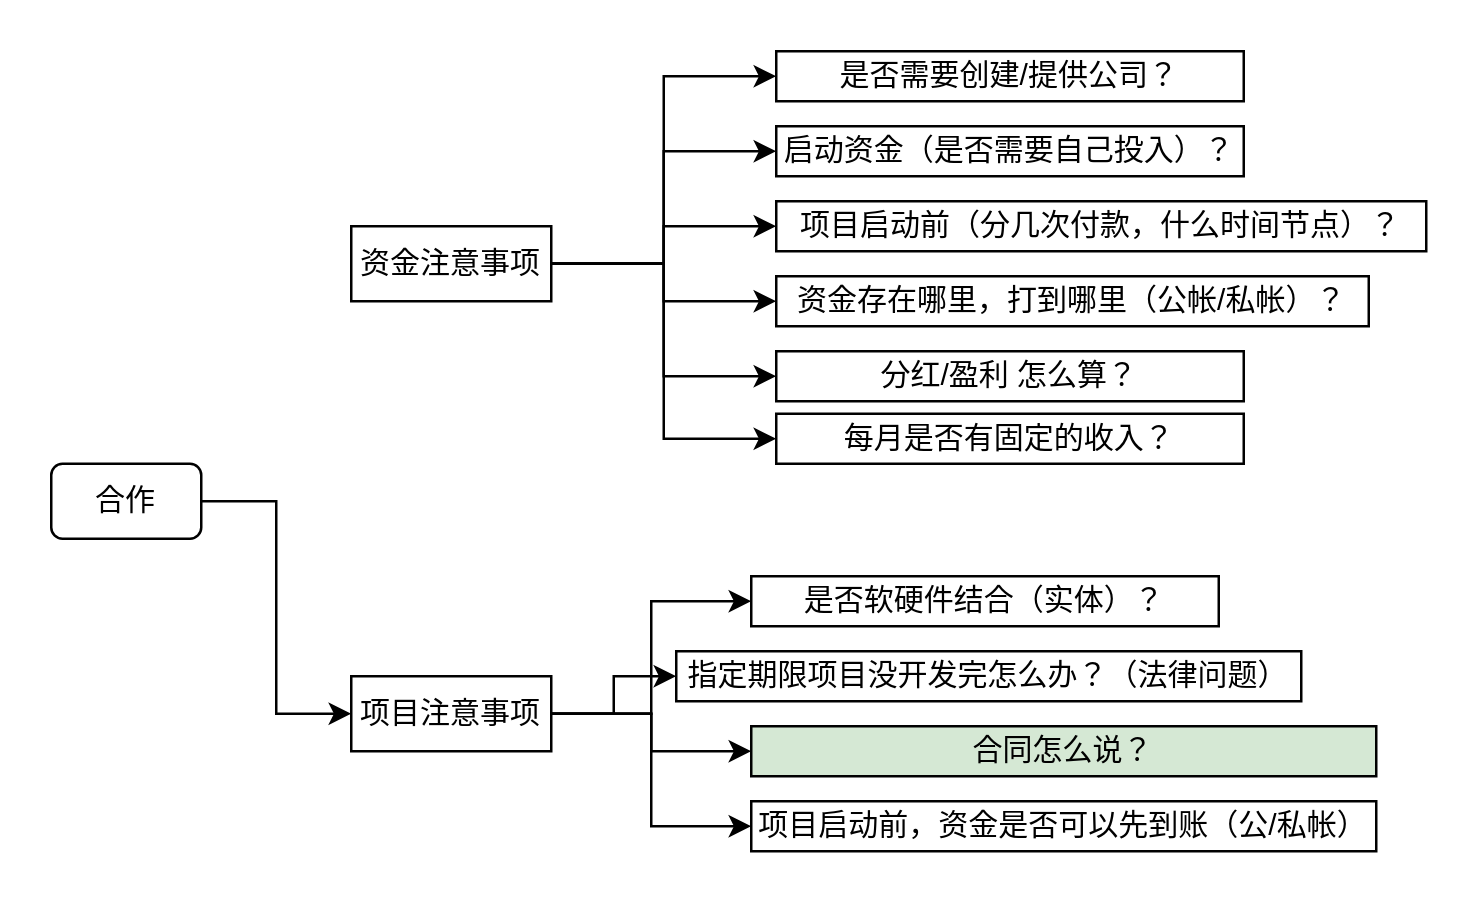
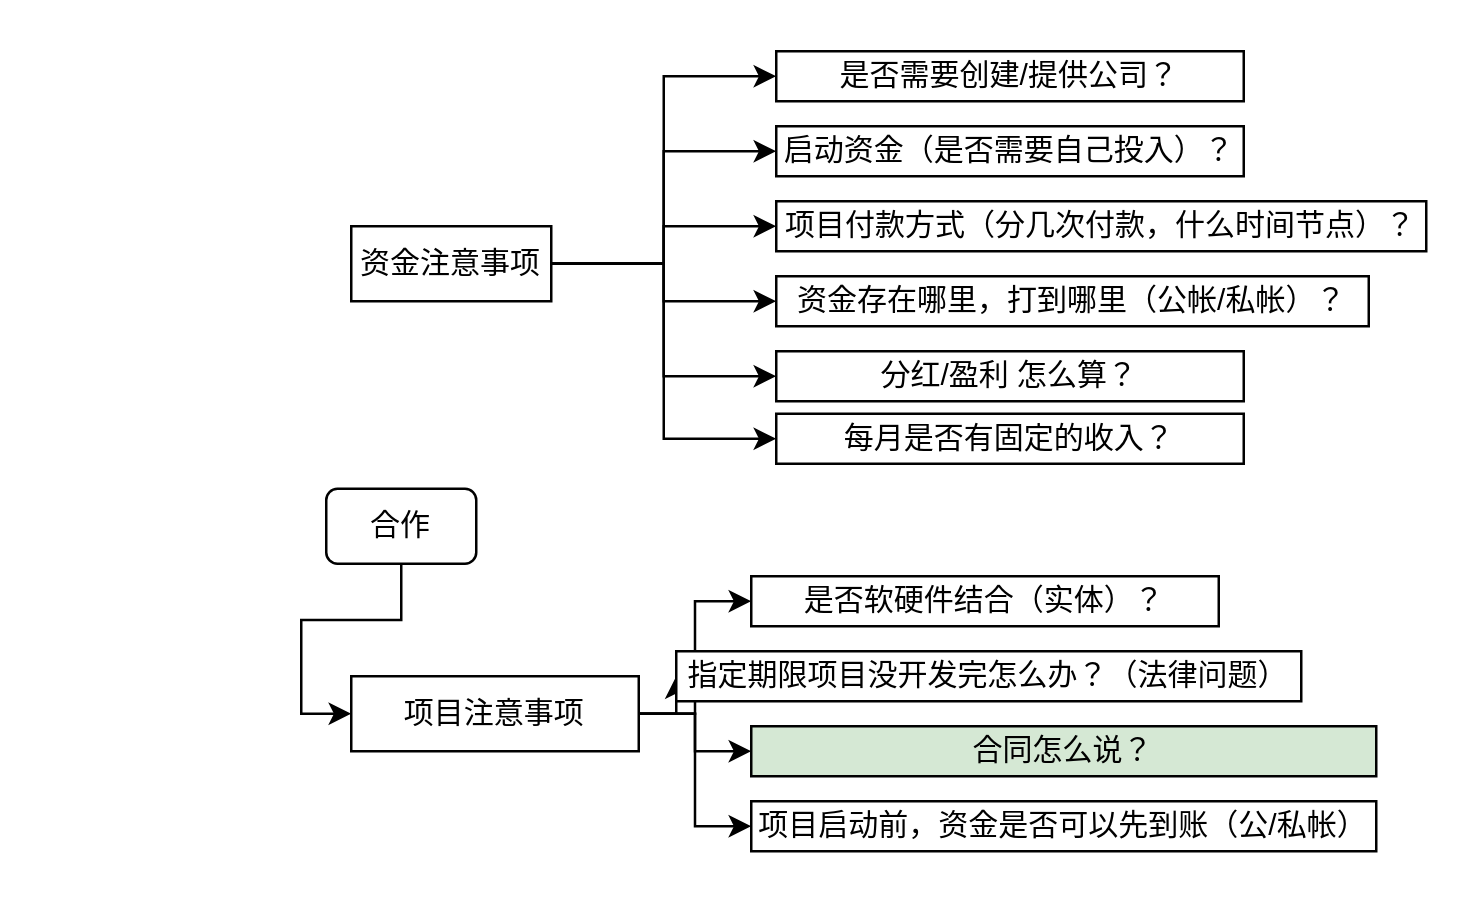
node "项目启动前（分几次付款，什么时间节点）？": label "项目启动前（分几次付款，什么时间节点）？" -> "项目付款方式（分几次付款，什么时间节点）？"
node "合作": moved (126, 501) -> (401, 526)
node "项目注意事项": size 200x75 -> 288x75
